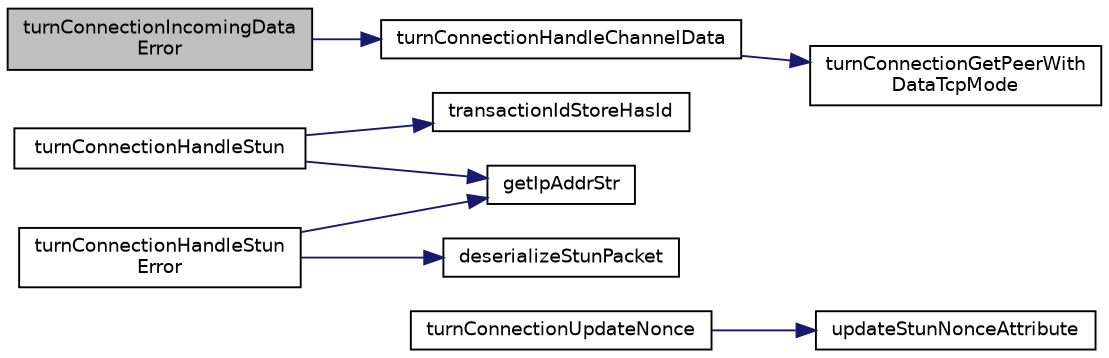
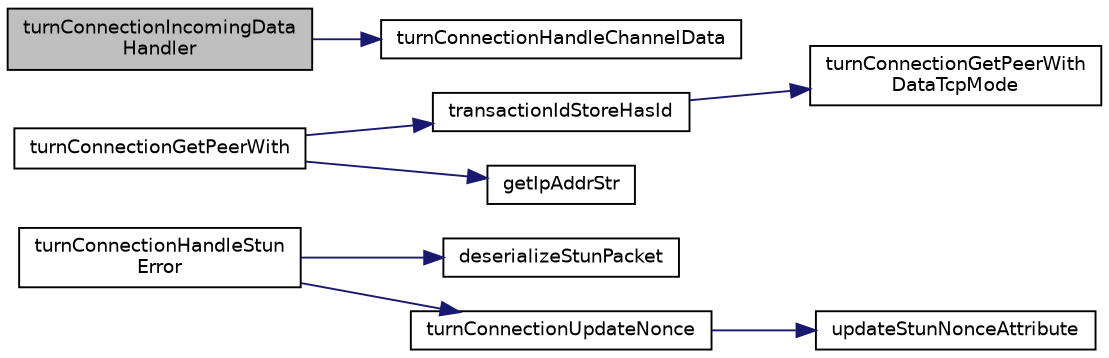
node "turnConnectionIncomingData Error": label "turnConnectionIncomingData Error" -> "turnConnectionIncomingData Handler"
edge "turnConnectionHandleChannelData" -> "turnConnectionGetPeerWith DataTcpMode": now "transactionIdStoreHasId" -> "turnConnectionGetPeerWith DataTcpMode"
node "turnConnectionHandleStun": label "turnConnectionHandleStun" -> "turnConnectionGetPeerWith"
edge "turnConnectionHandleStun Error" -> "getIpAddrStr": now "turnConnectionHandleStun Error" -> "turnConnectionUpdateNonce"
